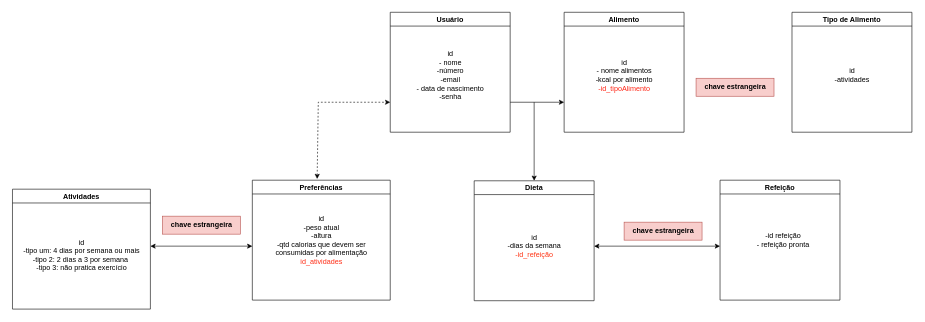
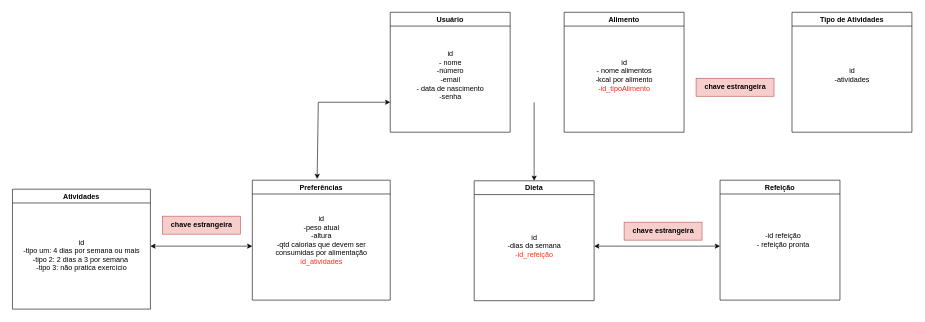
node "Tipo de Alimento": label "Tipo de Alimento" -> "Tipo de Atividades"
edge "Usuário" -> "Alimento": removed
edge "Usuário" -- "Preferências": style dashed -> solid
